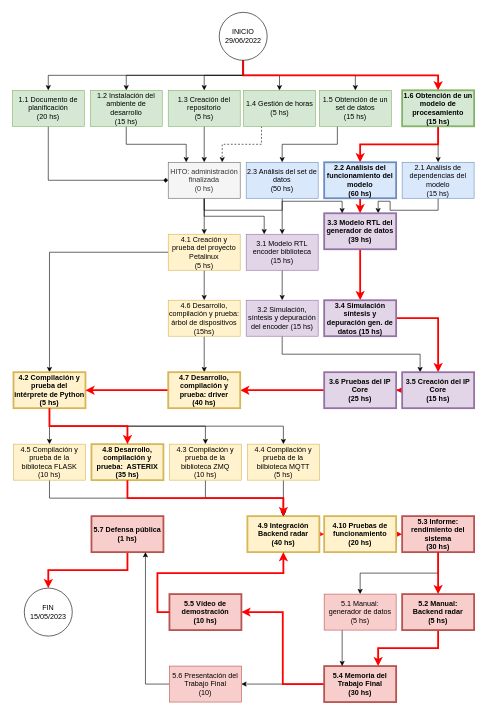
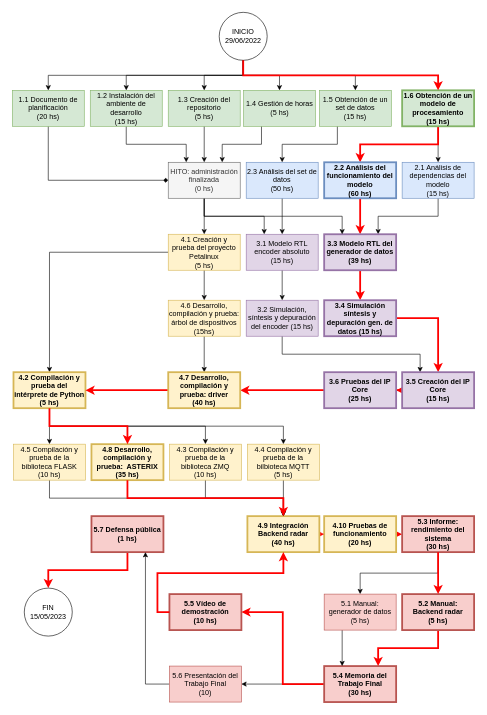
edge "1.4 Gestión de horas (5 hs)" -> "HITO: administración finalizada (0 hs)": style dashed -> solid
node "3.3 Modelo RTL del generador de datos (39 hs)": moved (360, 231) -> (360, 252)
node "3.1 Modelo RTL encoder biblioteca (15 hs)": label "3.1 Modelo RTL encoder biblioteca (15 hs)" -> "3.1 Modelo RTL encoder absoluto (15 hs)"
